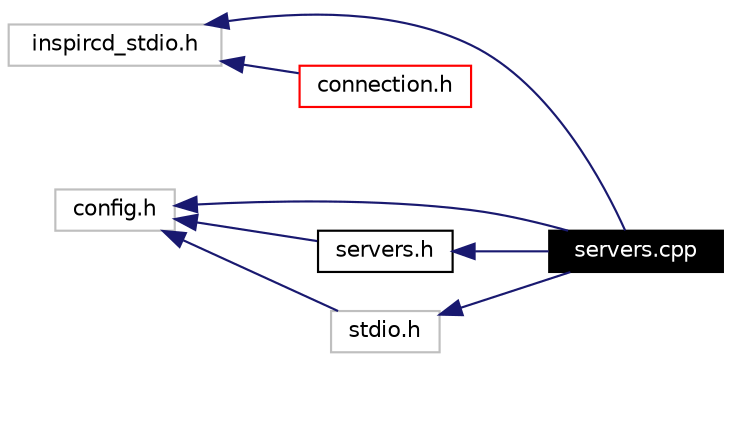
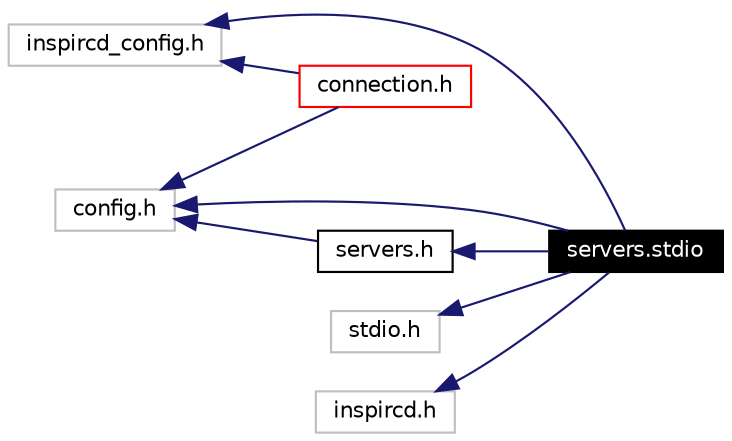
node "inspircd_stdio.h": label "inspircd_stdio.h" -> "inspircd_config.h"
node "servers.cpp": label "servers.cpp" -> "servers.stdio"
edge "stdio.h" -> "config.h": now "connection.h" -> "config.h"
node "inspircd.h": added
